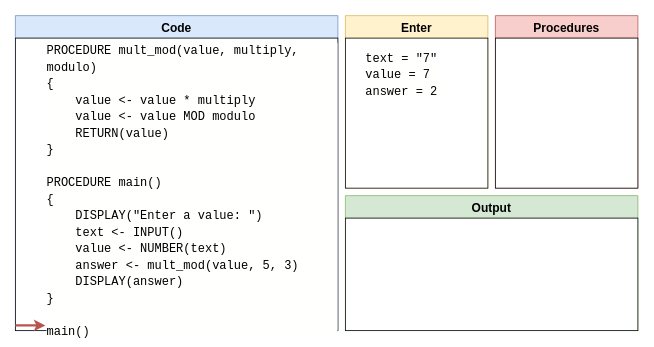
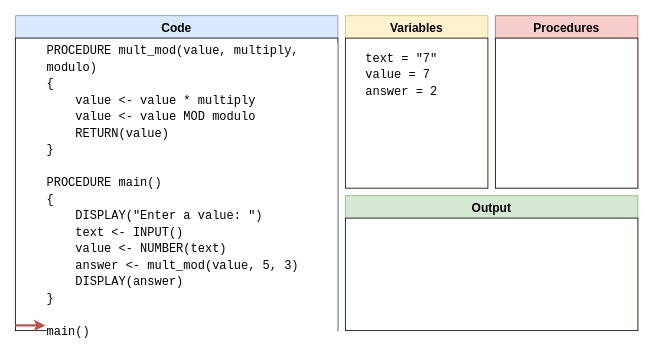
node "Enter": label "Enter" -> "Variables"
